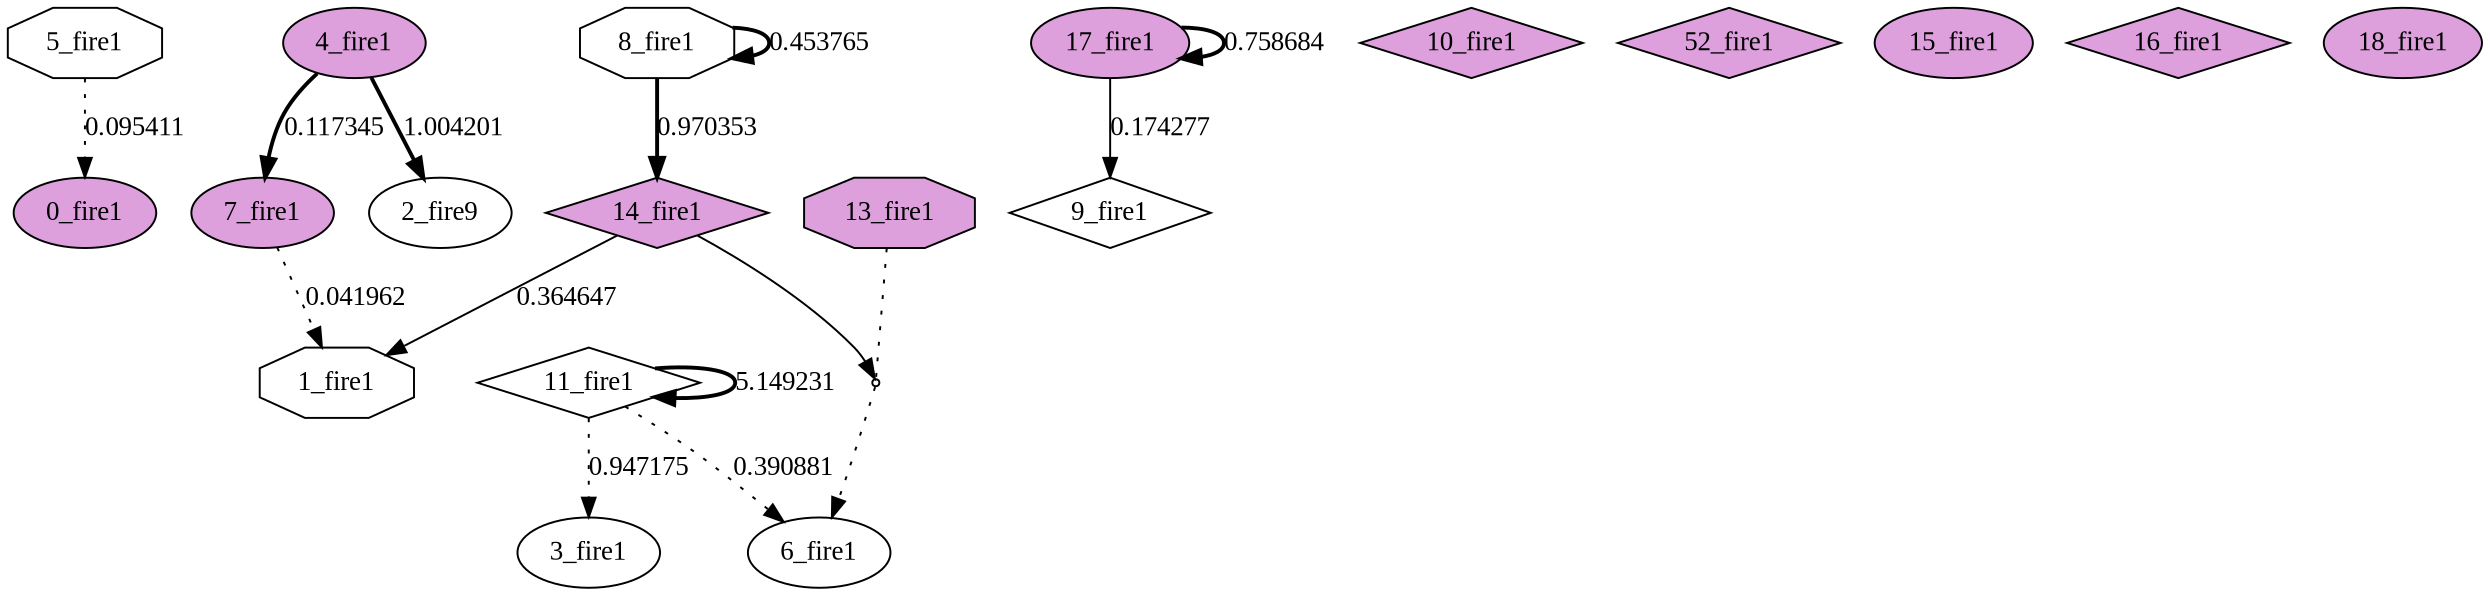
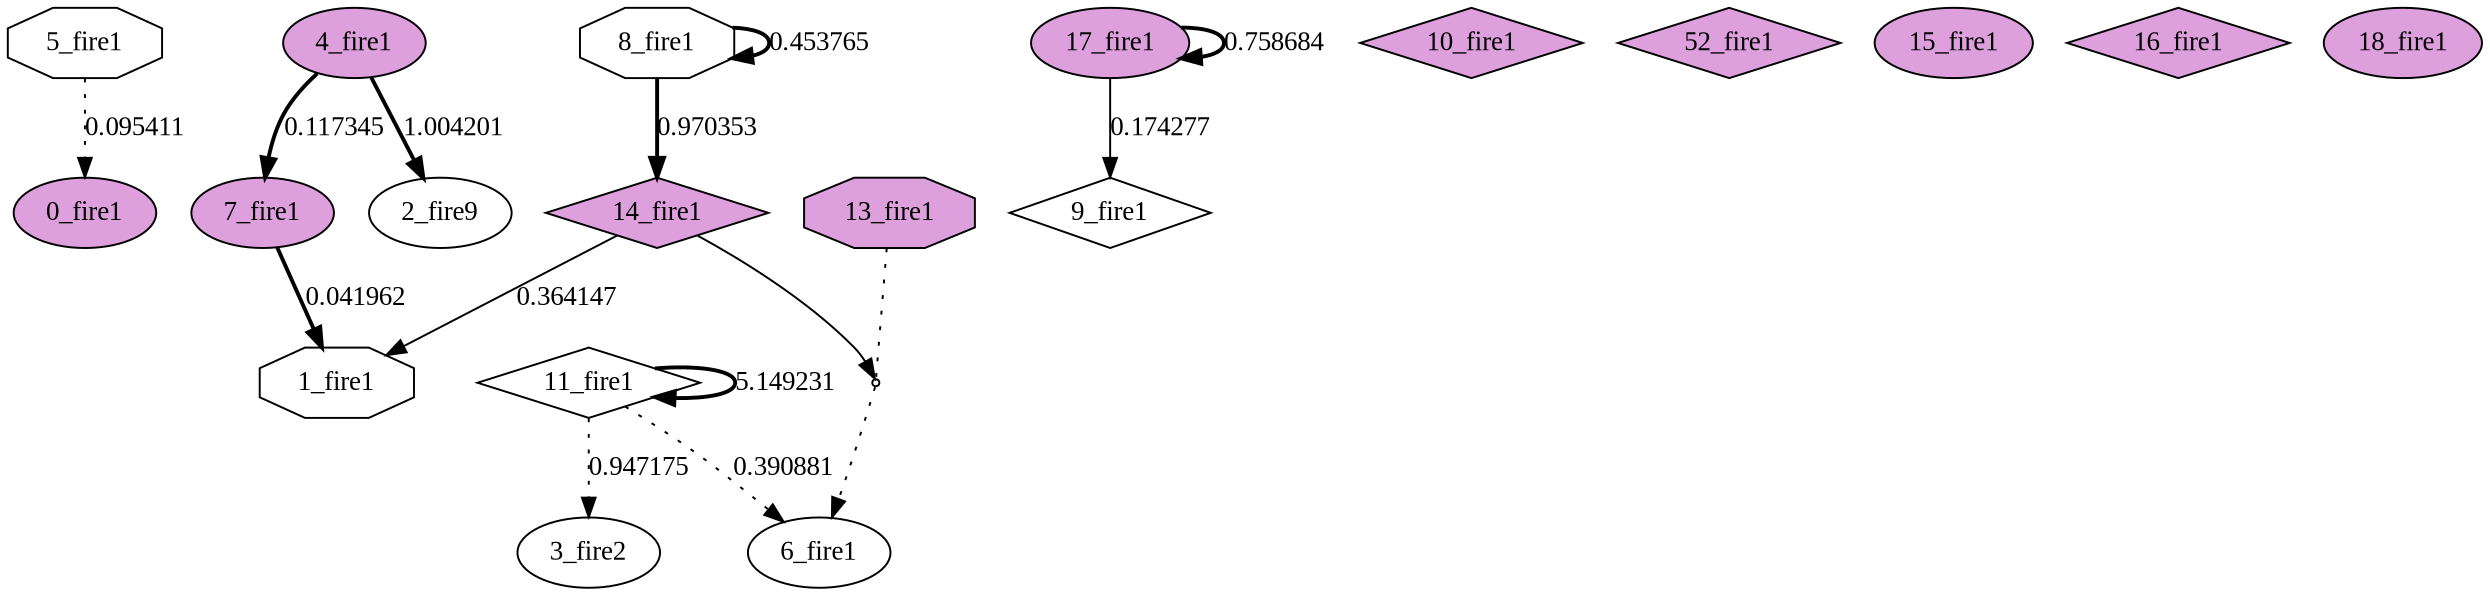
edge "7_fire1" -> "1_fire1": style dotted -> bold
edge "14_fire1" -> "1_fire1": label "0.364647" -> "0.364147"
node "3_fire1": label "3_fire1" -> "3_fire2"
